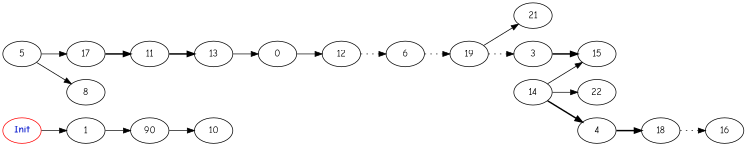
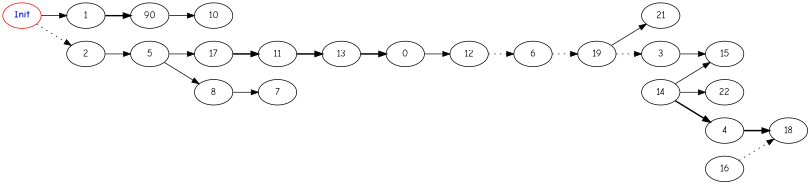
node "2": added
edge "13" -> "0": style solid -> bold
edge "3" -> "15": style bold -> solid
node "7": added
edge "1" -> "90": style solid -> bold
edge "18" -> "16": reversed
